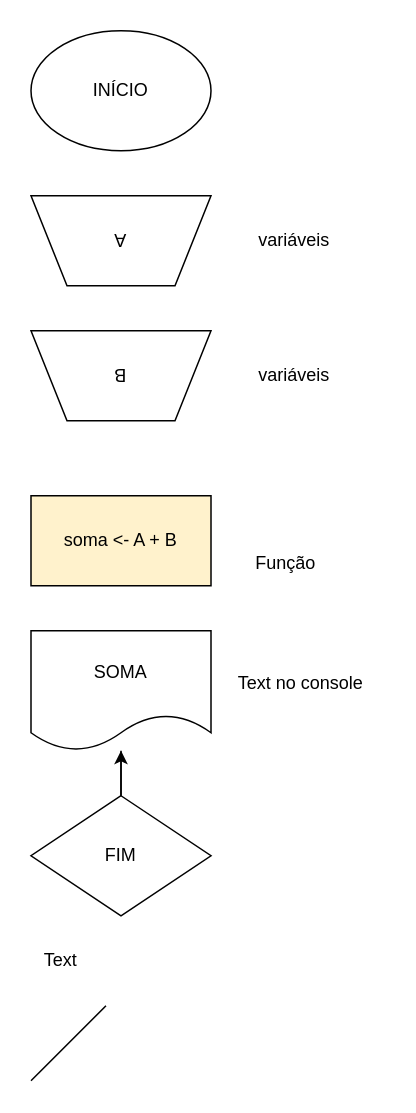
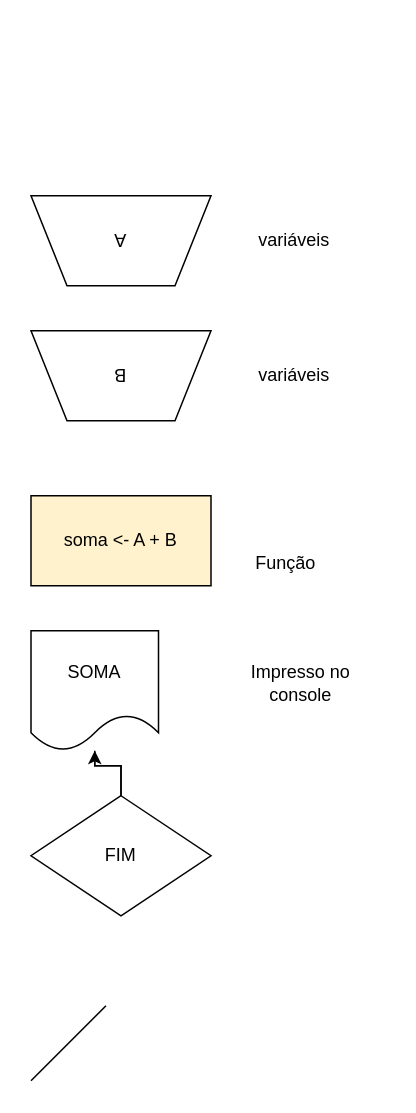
node "INÍCIO": removed
node "Text no console": label "Text no console" -> "Impresso no console"
node "SOMA": size 180x120 -> 128x120
node "Text": removed
